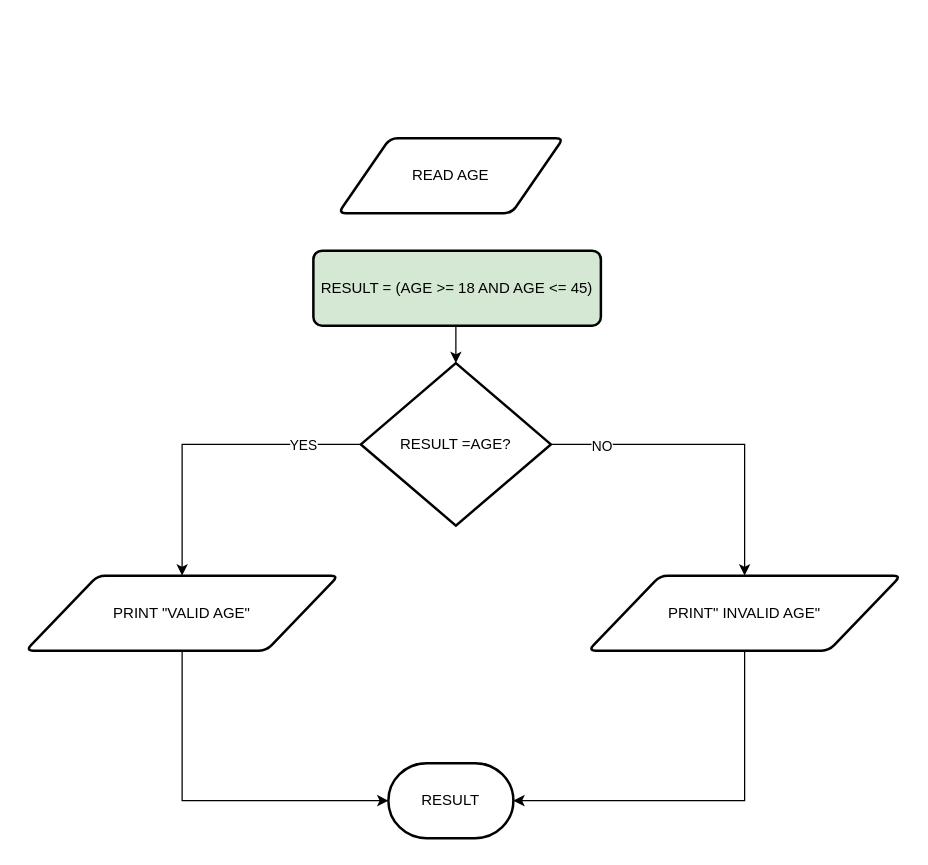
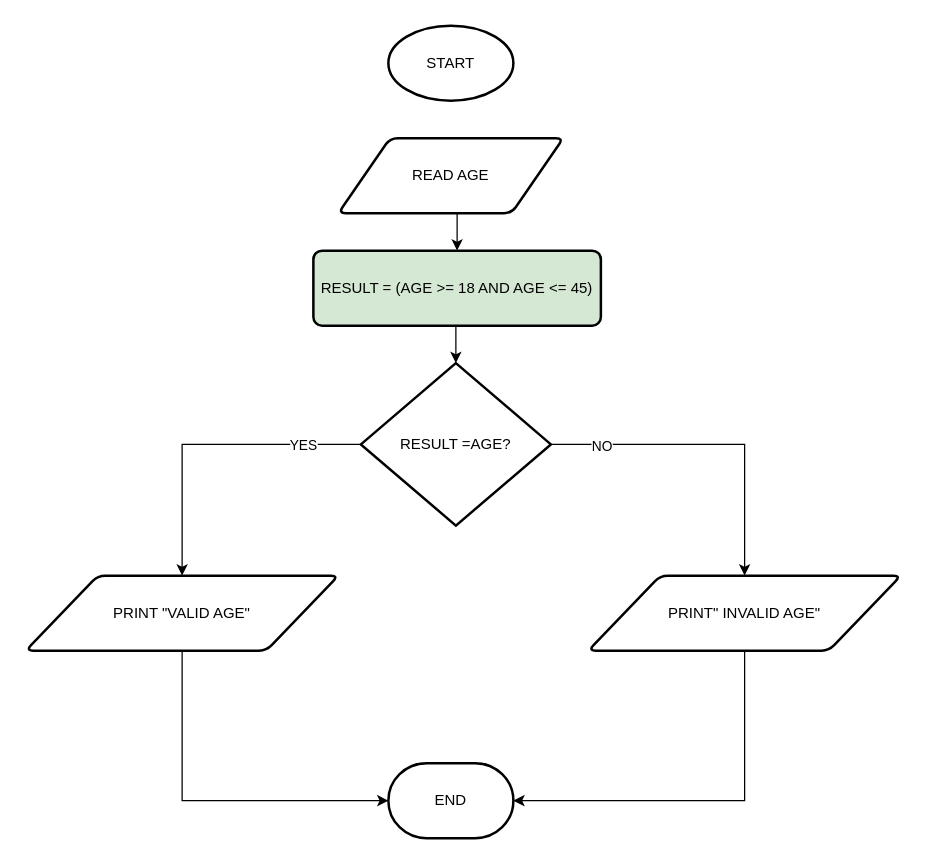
node "START": added
edge "READ AGE" -> "RESULT = (AGE >= 18 AND AGE <= 45)": added
node "RESULT": label "RESULT" -> "END"
